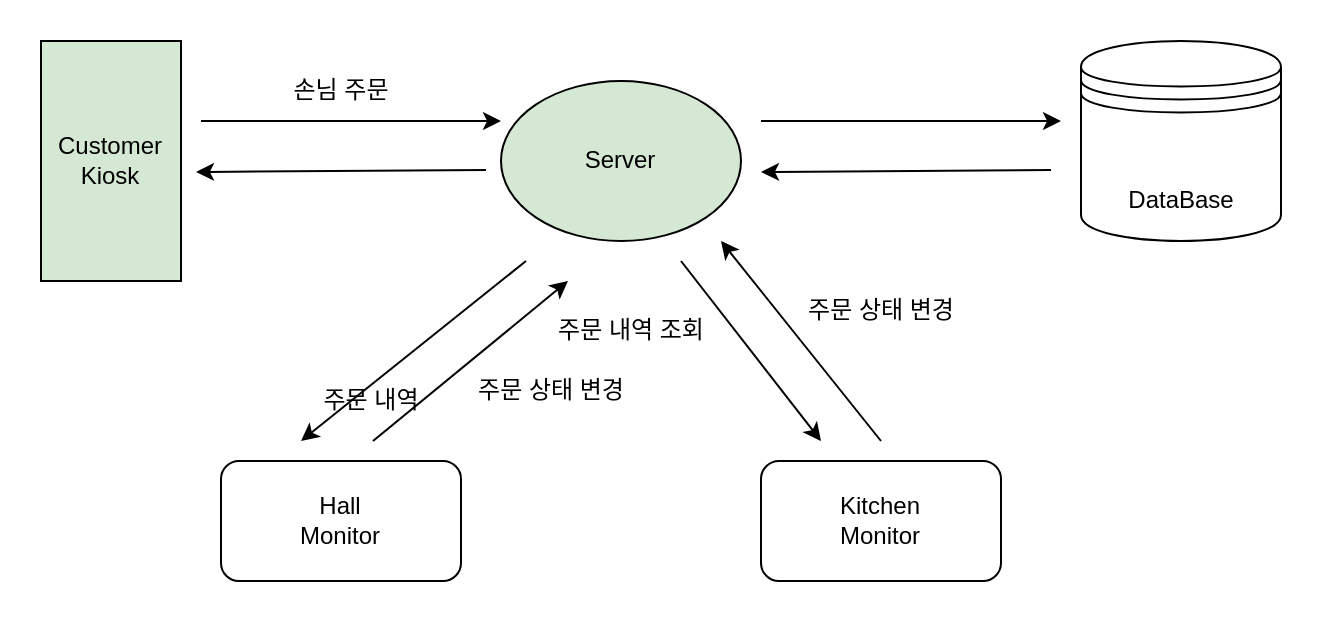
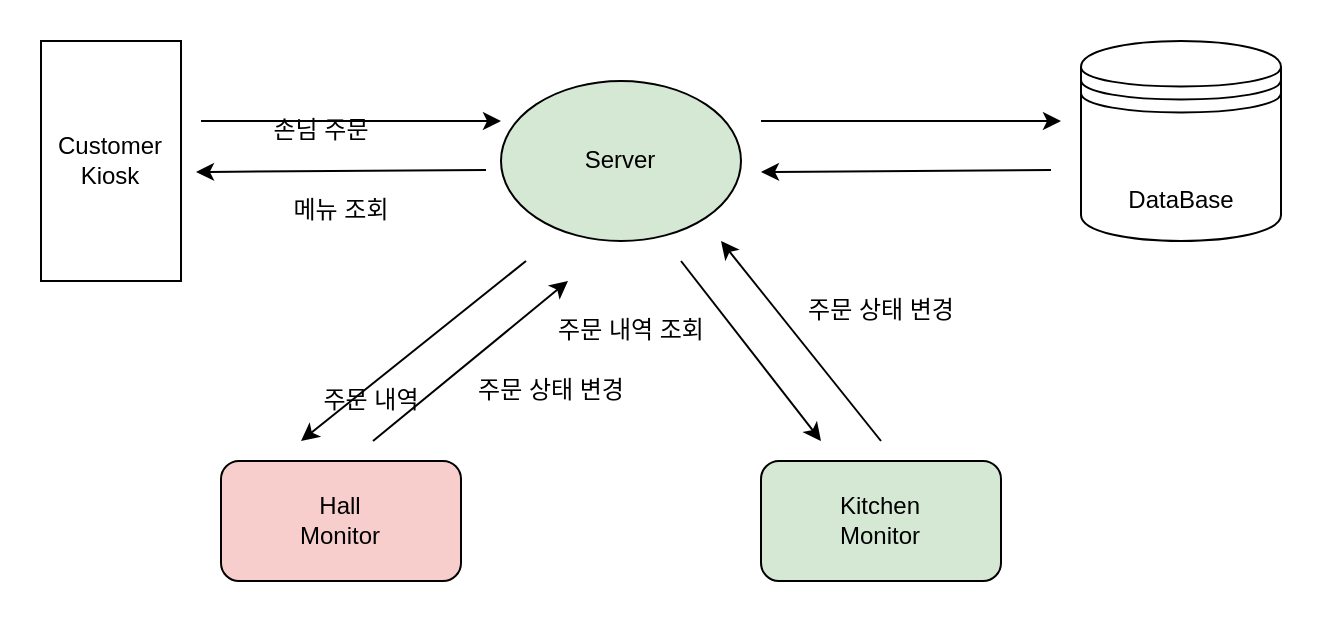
node "손님 주문": moved (341, 91) -> (321, 131)
node "Customer Kiosk": fillcolor #d5e8d4 -> #ffffff
node "메뉴 조회": added
node "Hall Monitor": fillcolor #ffffff -> #f8cecc
node "Kitchen Monitor": fillcolor #ffffff -> #d5e8d4
